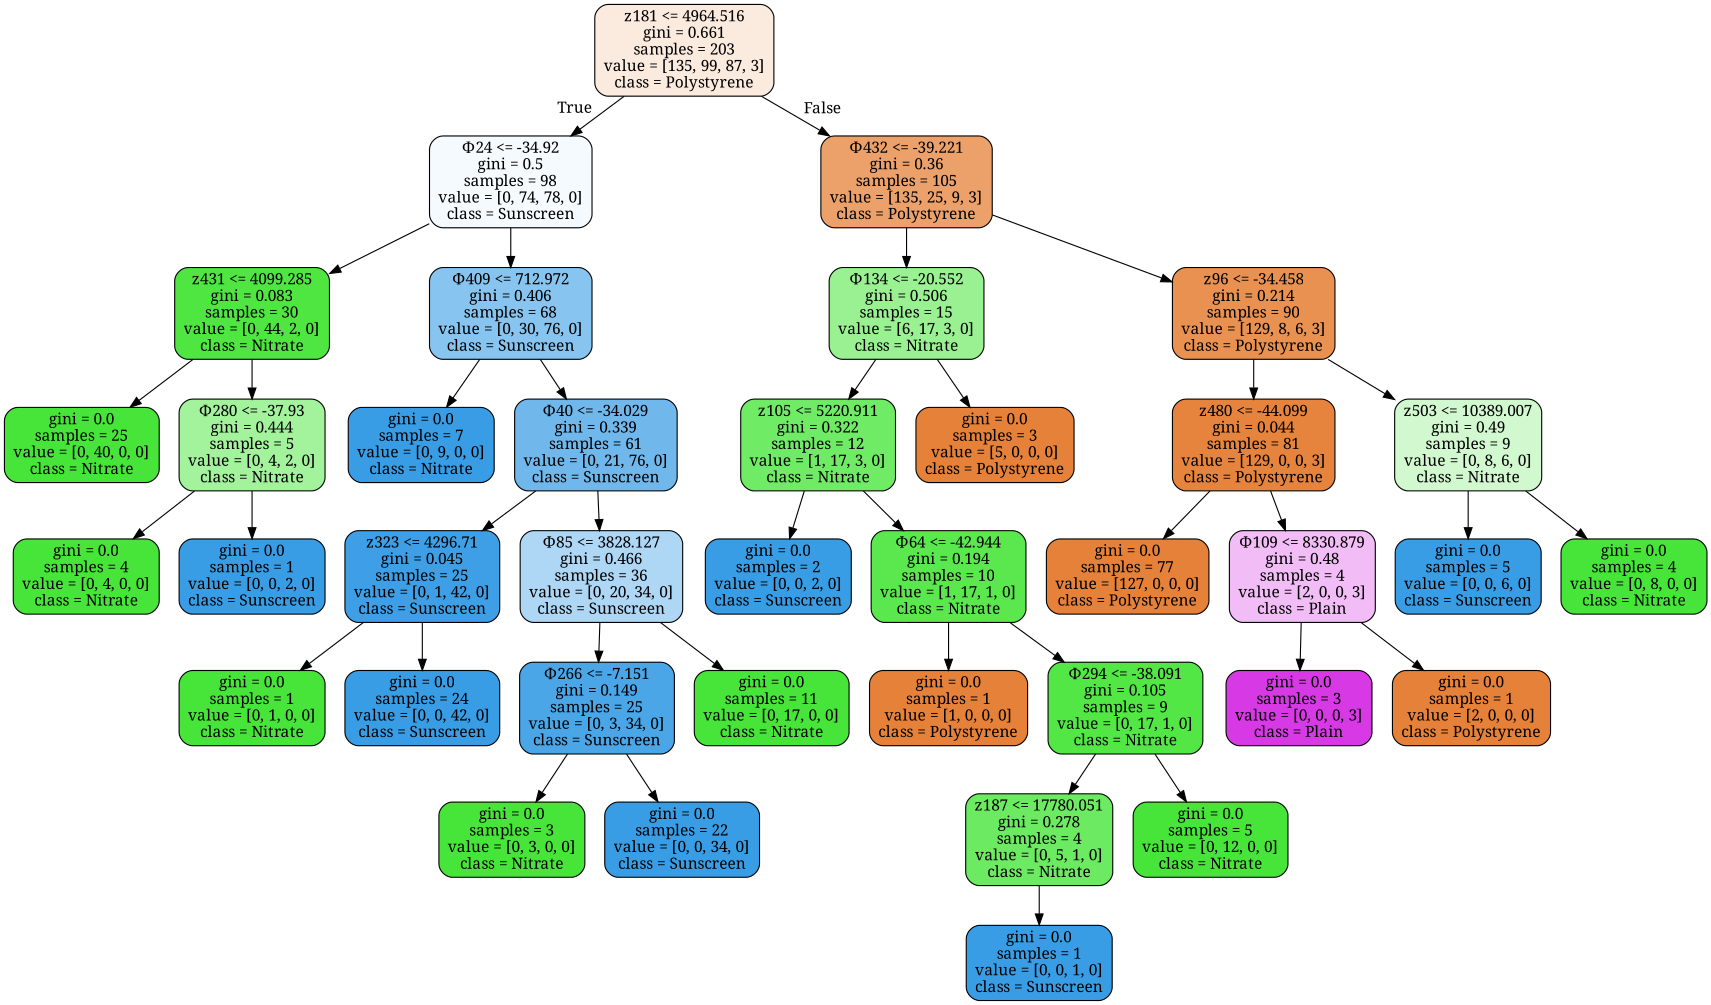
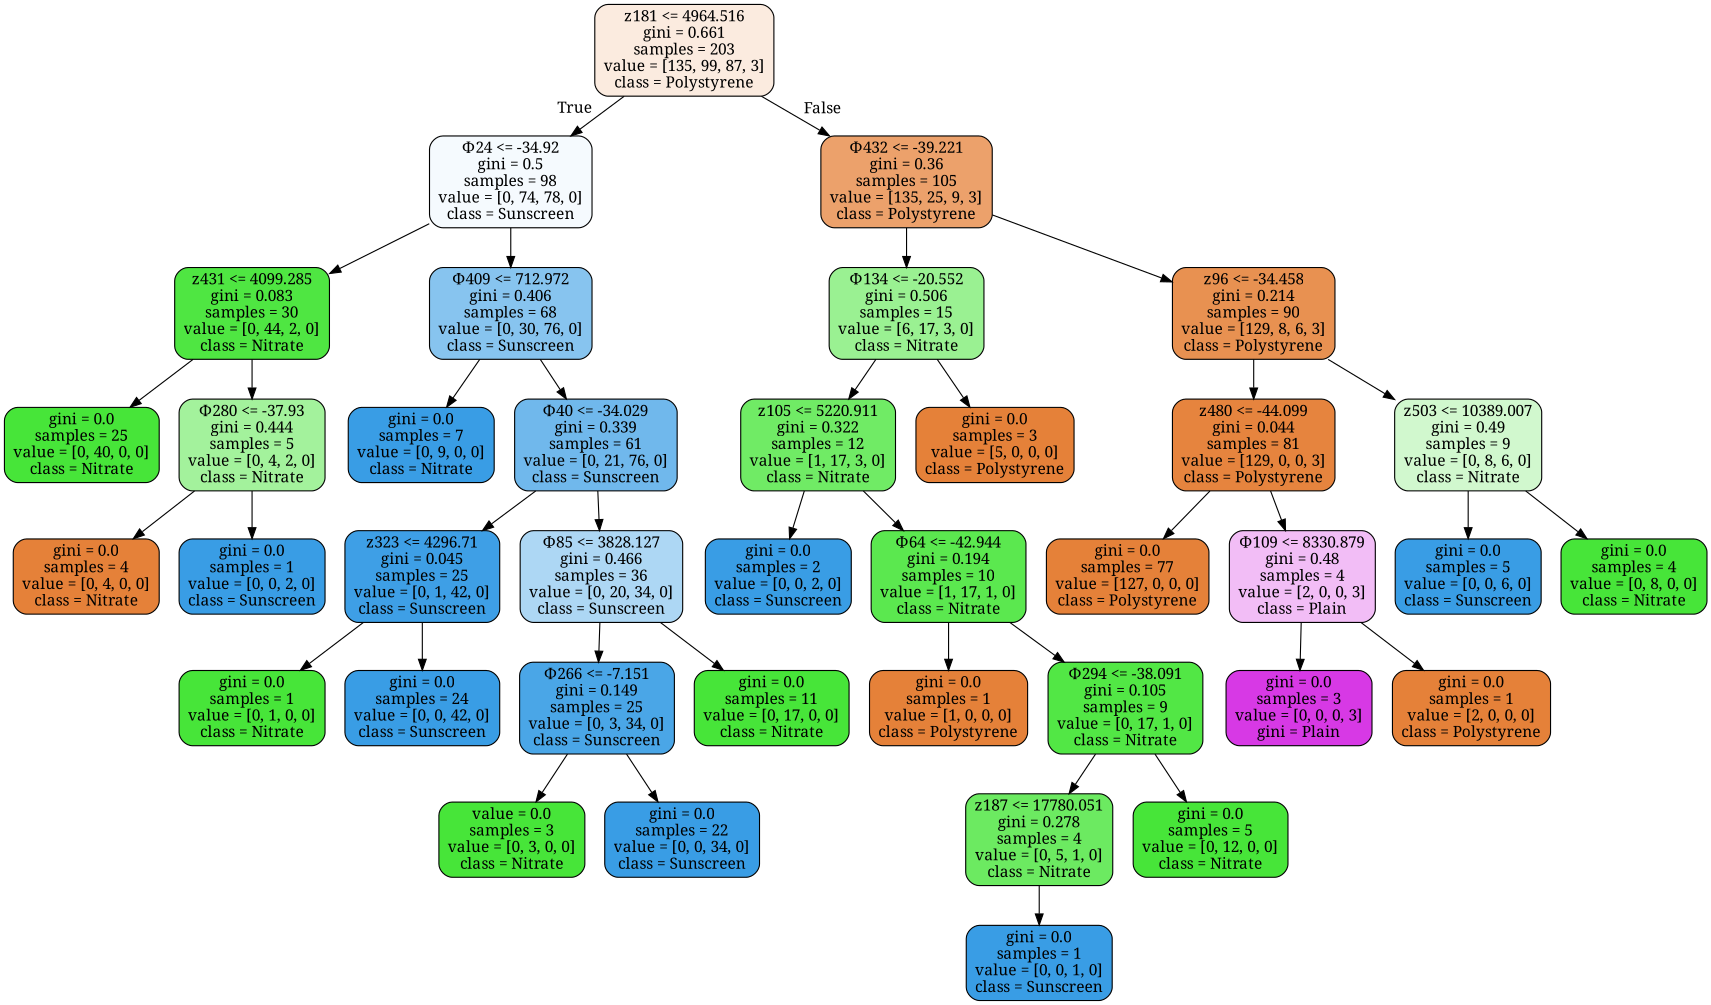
node "gini = 0.0 samples = 4 value = [0, 4, 0, 0] class = Nitrate": fillcolor #47e539 -> #e58139
node "gini = 0.0 samples = 3 value = [0, 0, 0, 3] class = Plain": label "gini = 0.0 samples = 3 value = [0, 0, 0, 3] class = Plain" -> "gini = 0.0 samples = 3 value = [0, 0, 0, 3] gini = Plain"
node "gini = 0.0 samples = 3 value = [0, 3, 0, 0] class = Nitrate": label "gini = 0.0 samples = 3 value = [0, 3, 0, 0] class = Nitrate" -> "value = 0.0 samples = 3 value = [0, 3, 0, 0] class = Nitrate"
